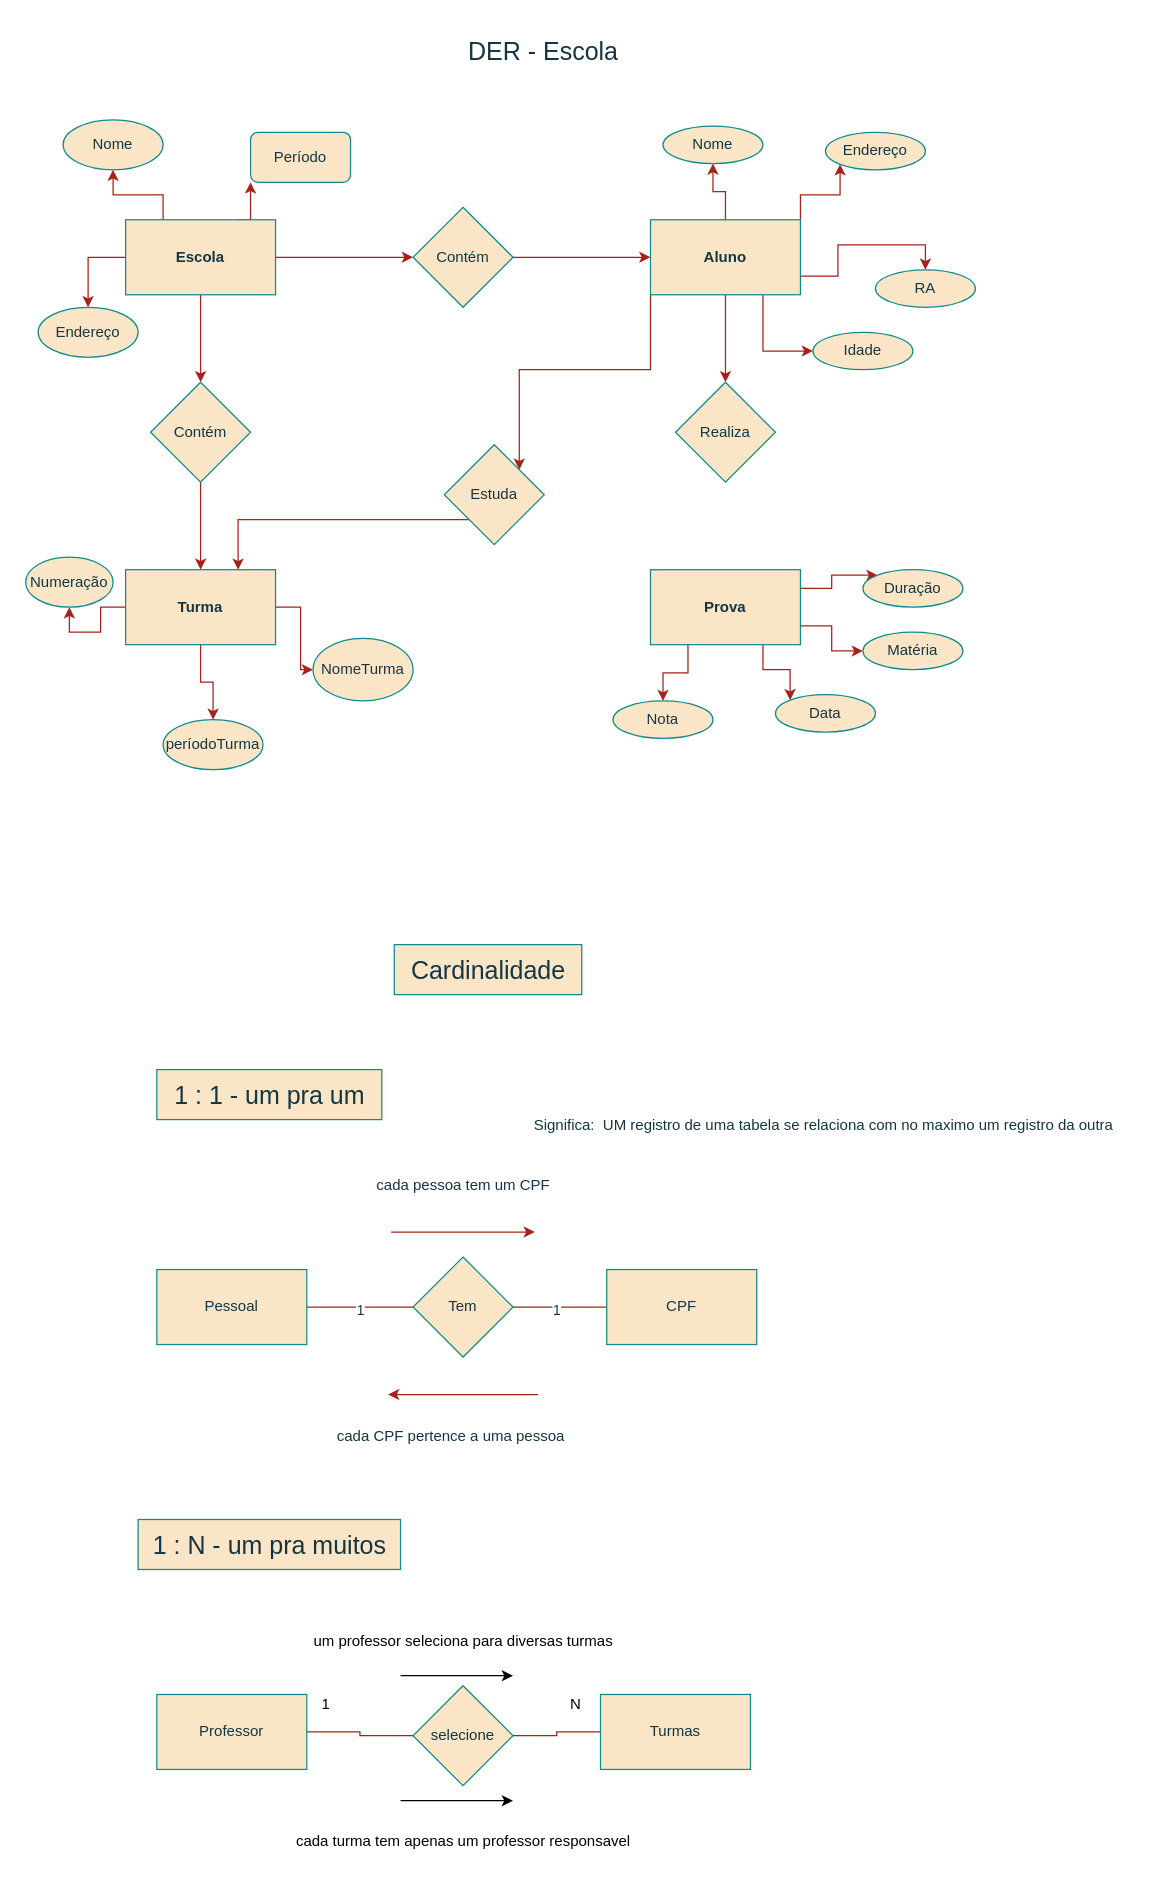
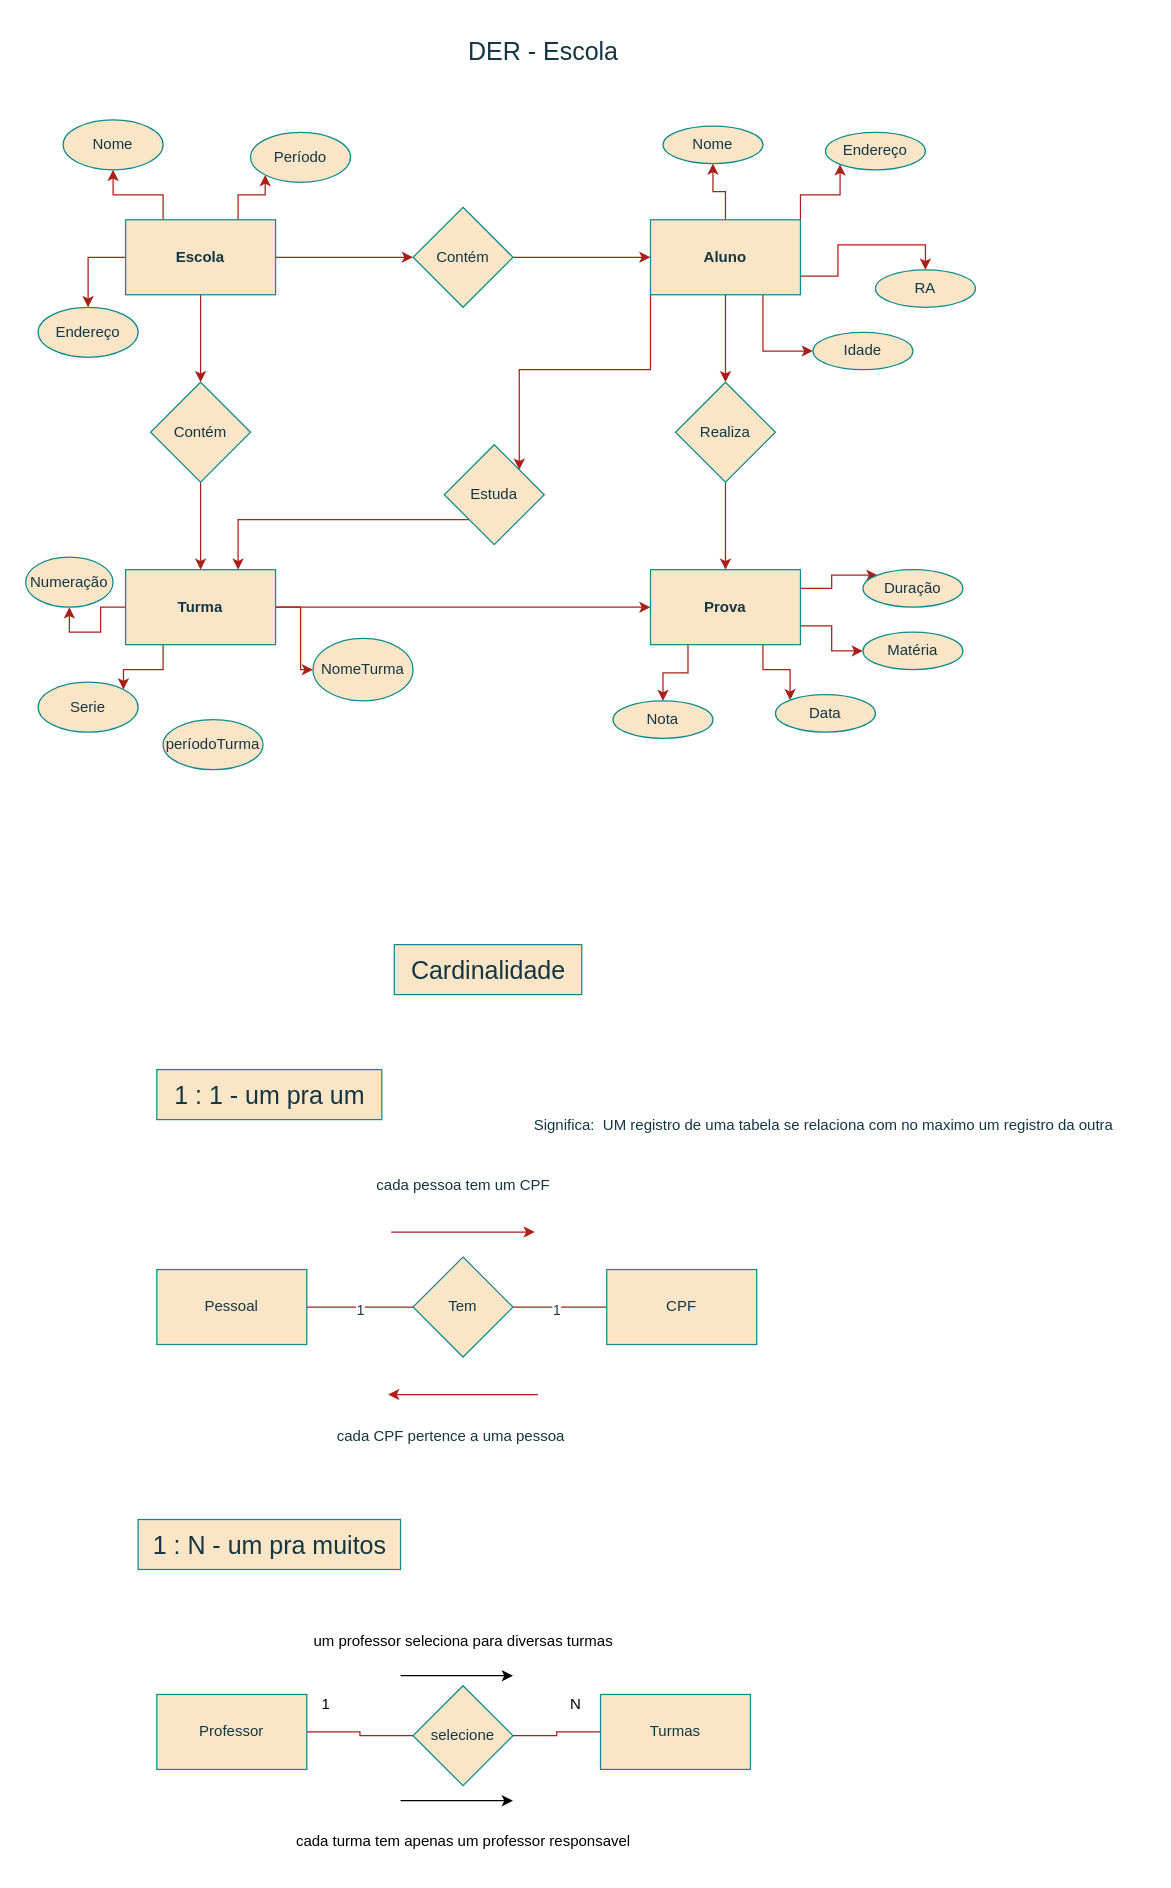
node "Período": shape rounded rectangle -> ellipse
edge "Realiza" -> "Prova": added
edge "Turma" -> "Serie": added
edge "Turma" -> "períodoTurma": now "Turma" -> "Prova"
node "Serie": added
